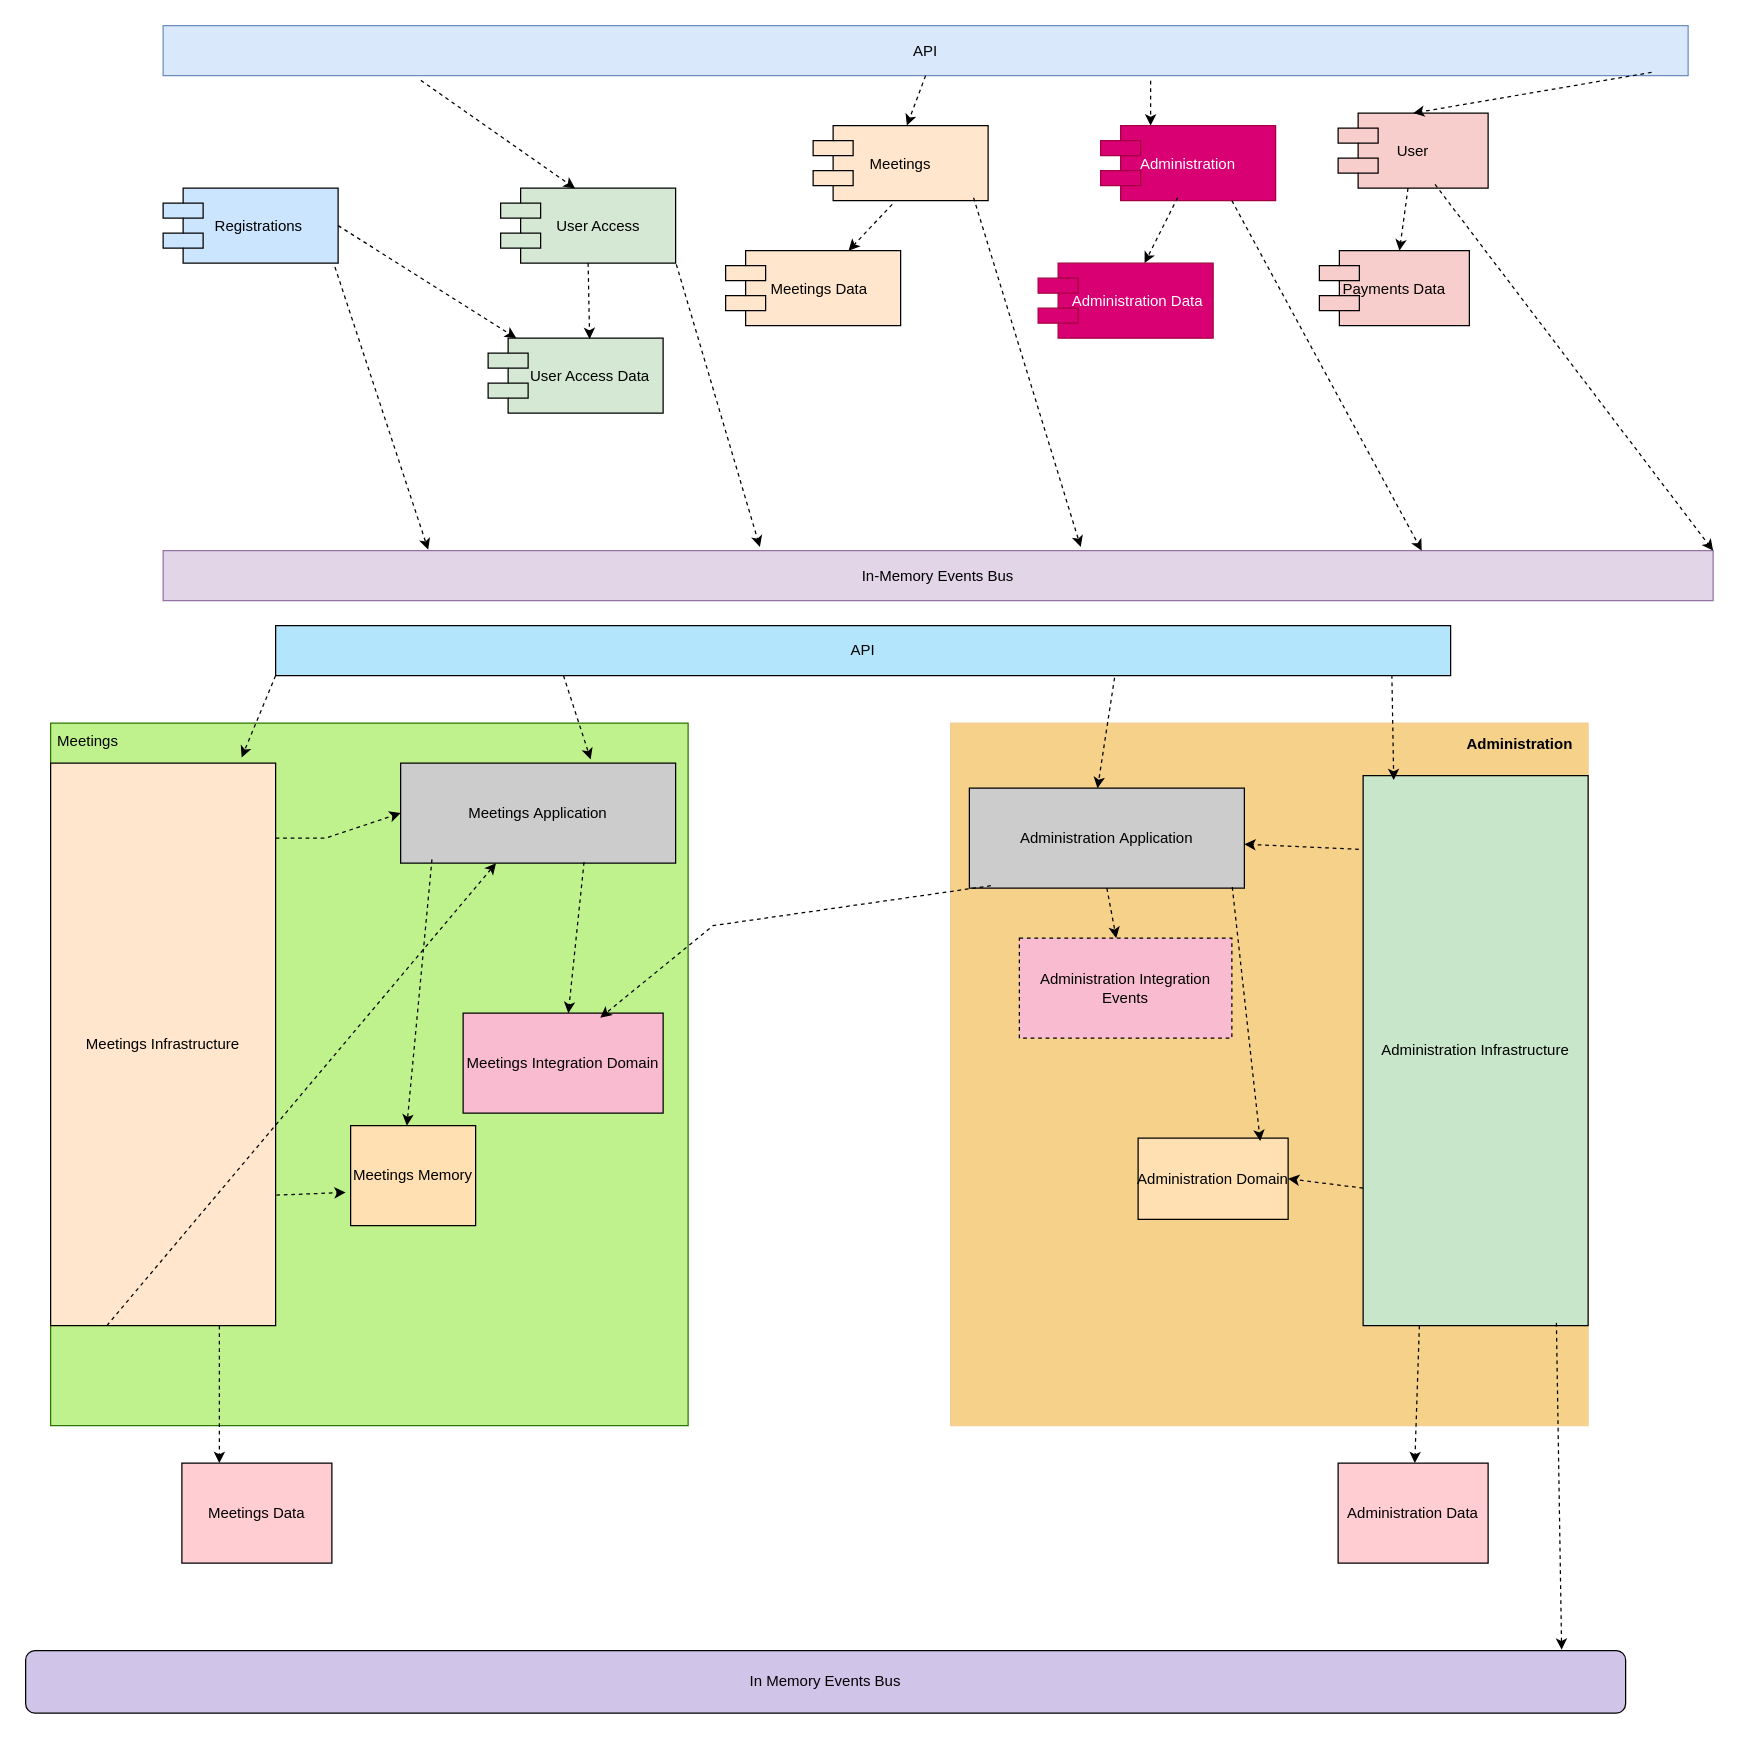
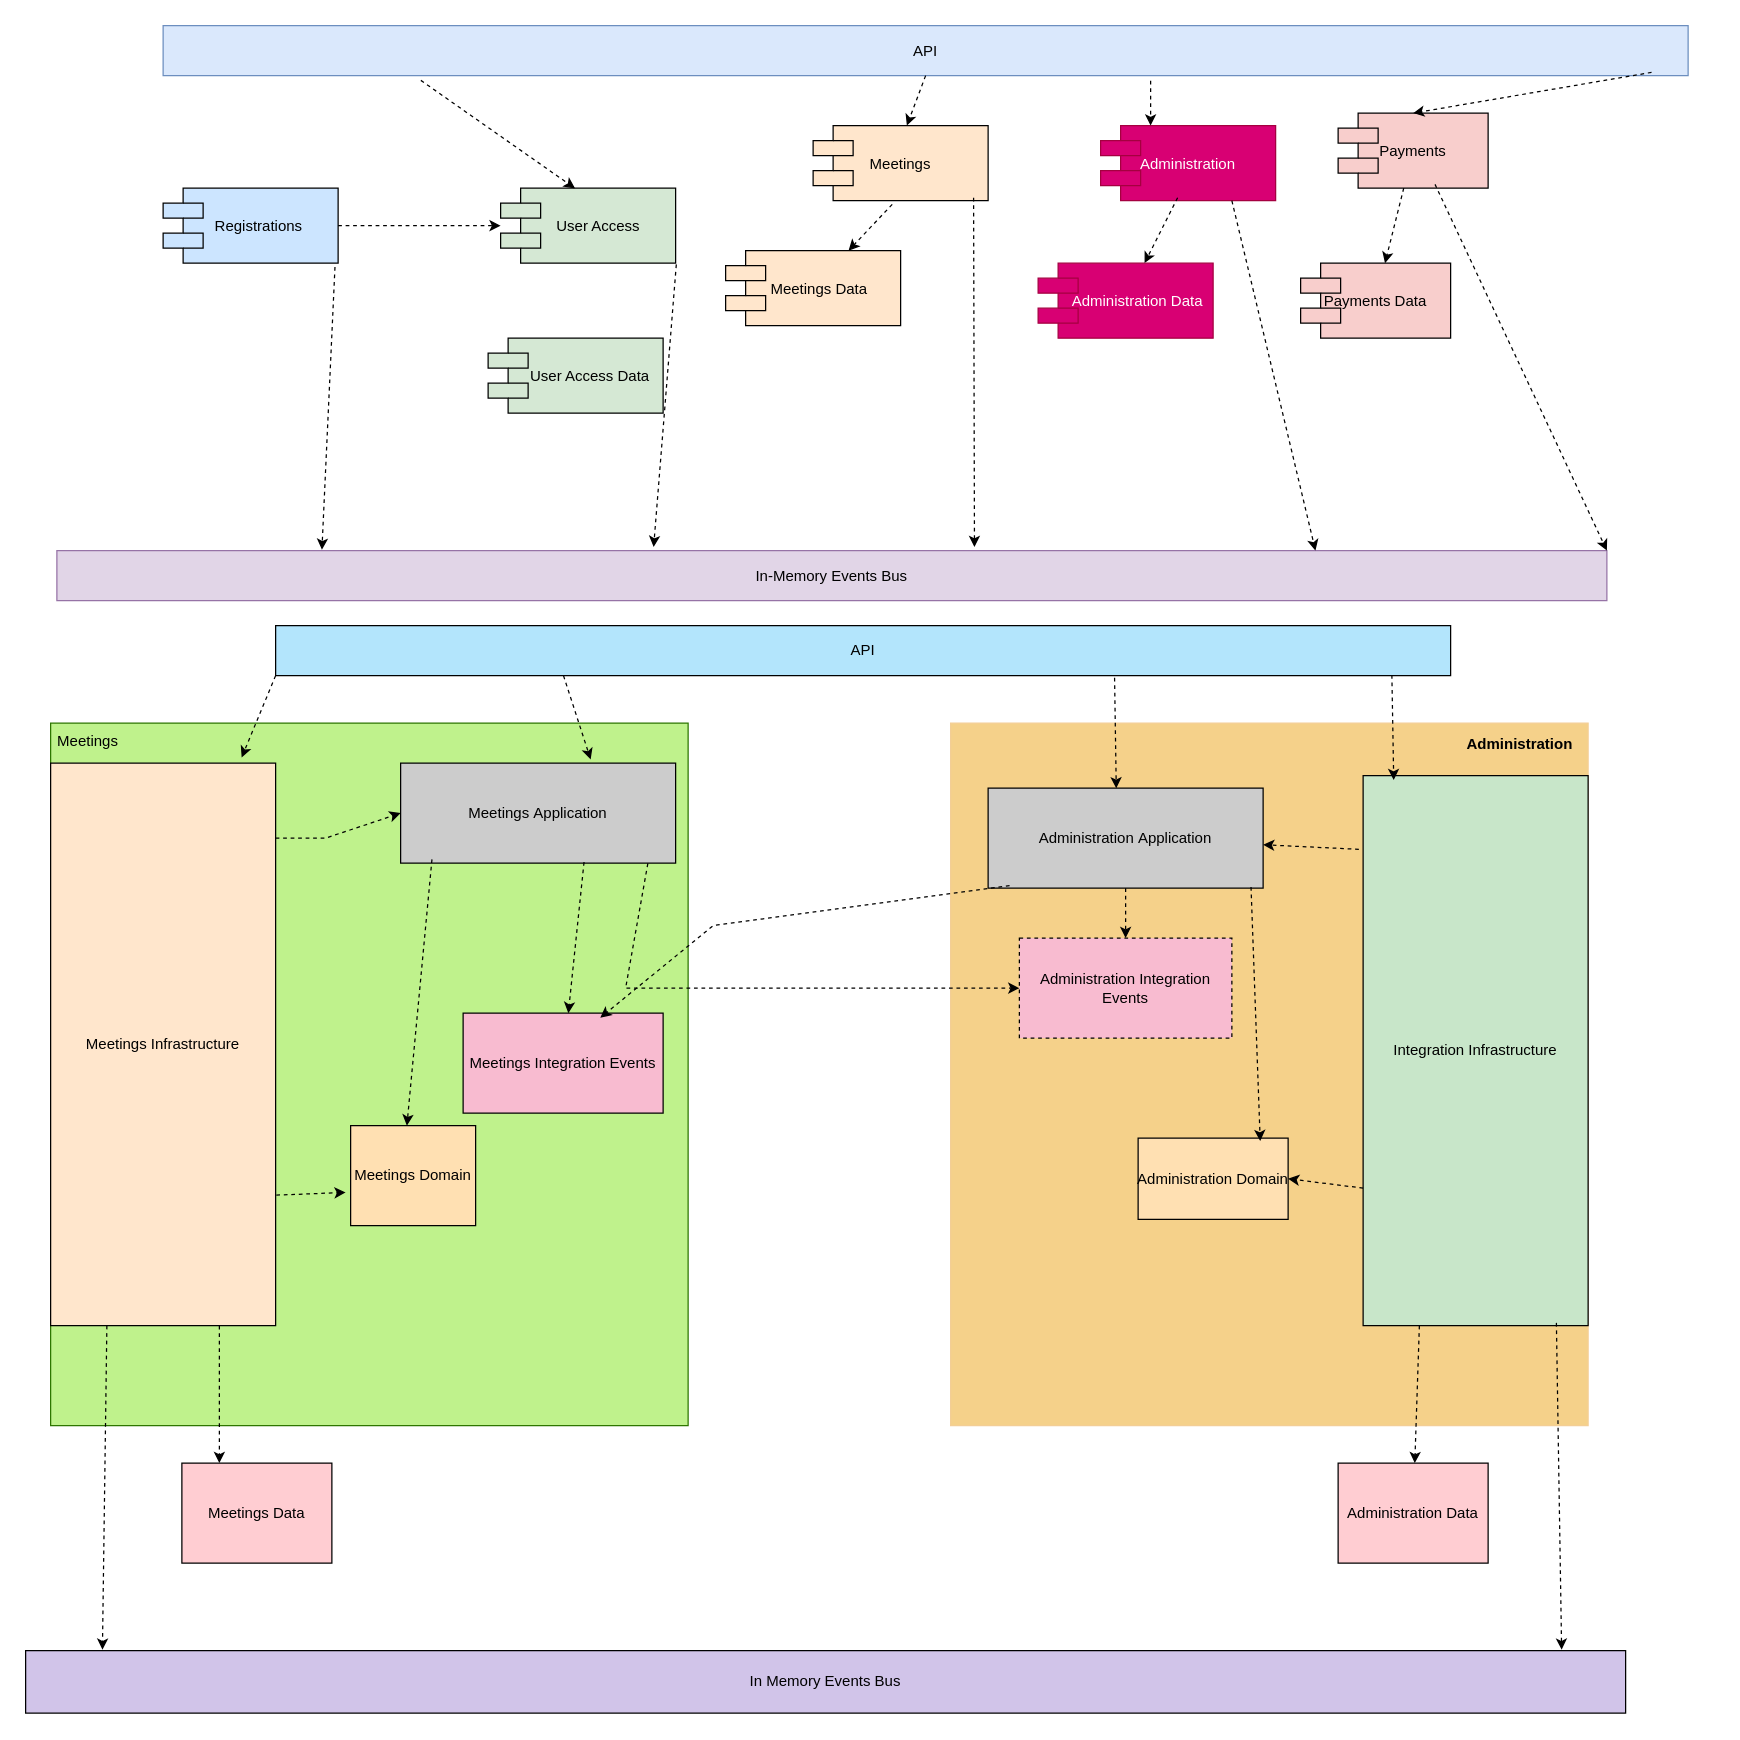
node "User": label "User" -> "Payments"
edge "Registrations" -> "User Access Data": now "Registrations" -> "User Access"
node "Payments Data": moved (1394, 288) -> (1376, 301)
edge "User Access" -> "User Access Data": removed
node "In-Memory Events Bus": moved (938, 576) -> (832, 576)
node "Administration Application": moved (1107, 838) -> (1126, 838)
edge "Meetings Application" -> "Administration Integration Events": added
node "Administration Infrastructure": label "Administration Infrastructure" -> "Integration Infrastructure"
node "Meetings Integration Domain": label "Meetings Integration Domain" -> "Meetings Integration Events"
edge "Meetings Infrastructure" -> "Meetings Application": now "Meetings Infrastructure" -> "In Memory Events Bus"
node "Meetings Memory": label "Meetings Memory" -> "Meetings Domain"
node "In Memory Events Bus": shape rounded rectangle -> rectangle
